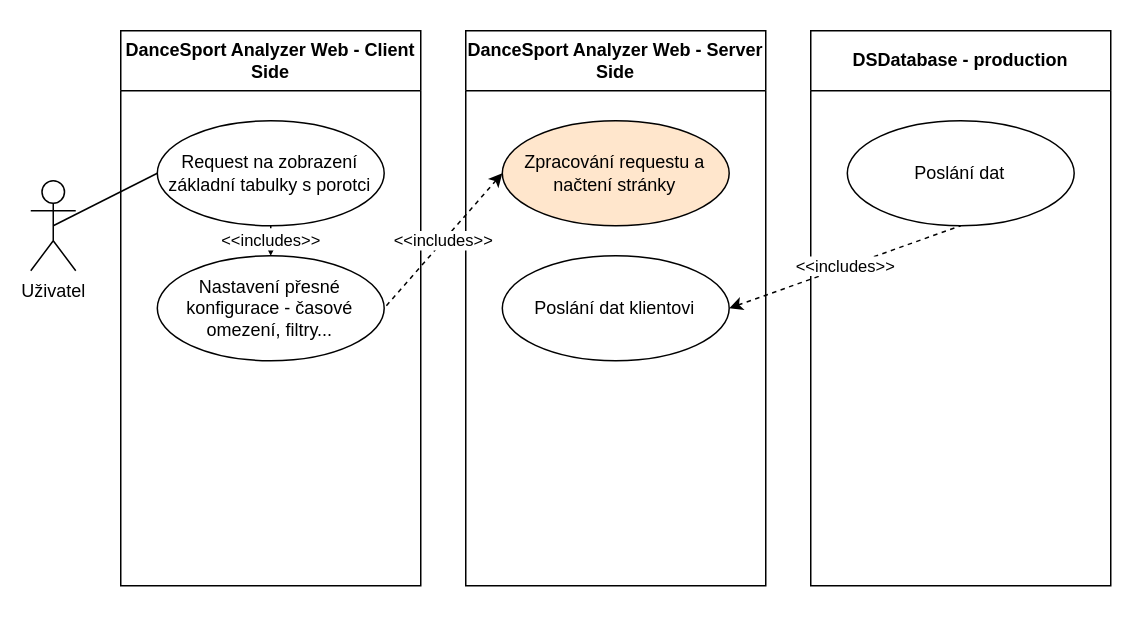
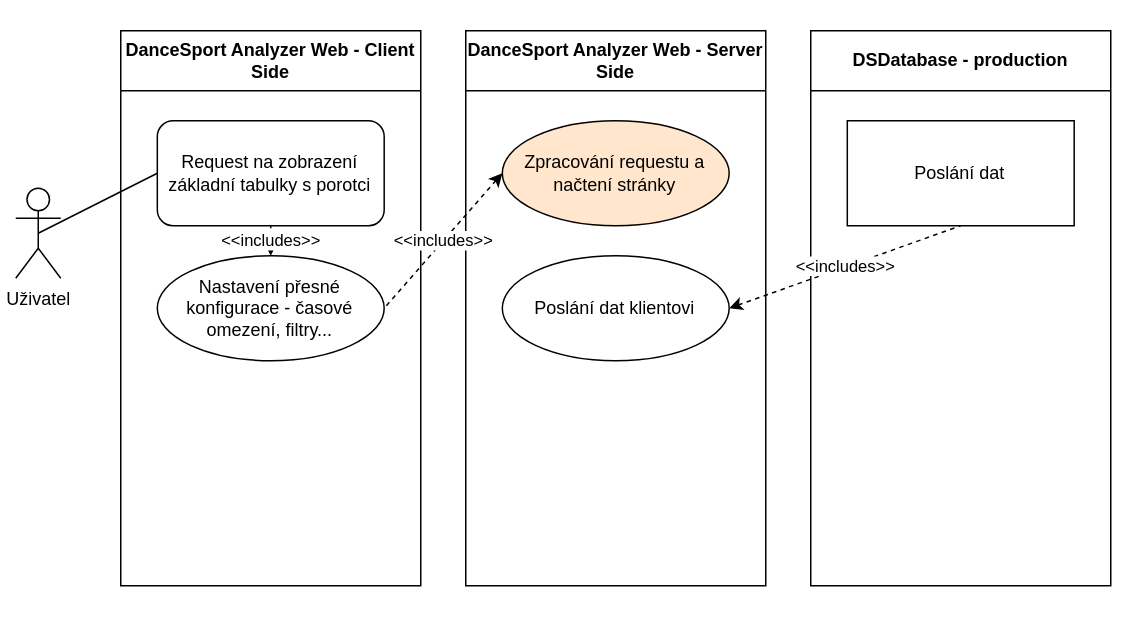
node "Request na zobrazení základní tabulky s porotci": shape ellipse -> rounded rectangle
node "Poslání dat": shape ellipse -> rectangle
node "Uživatel": moved (53, 226) -> (38, 233)
